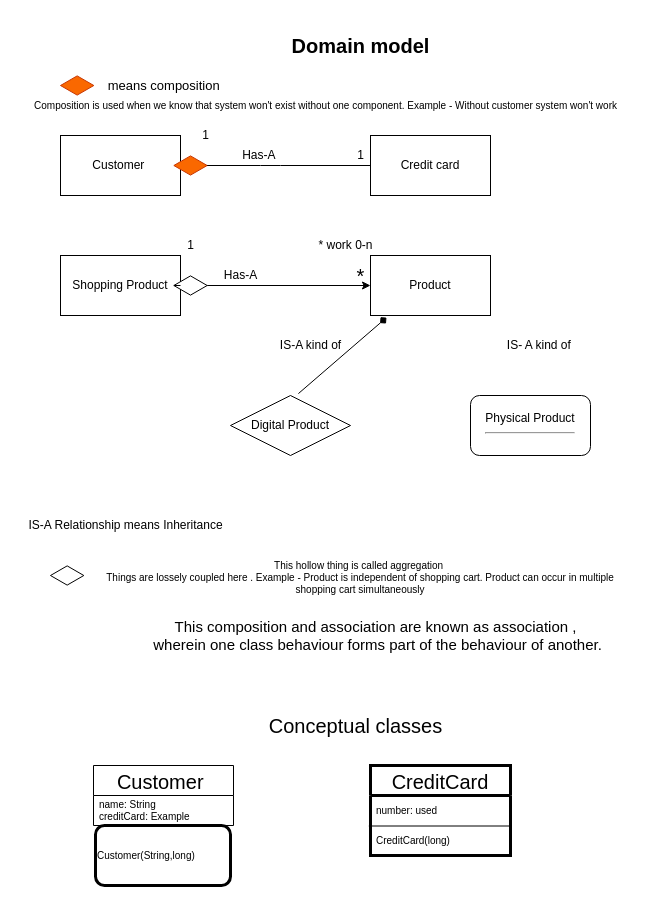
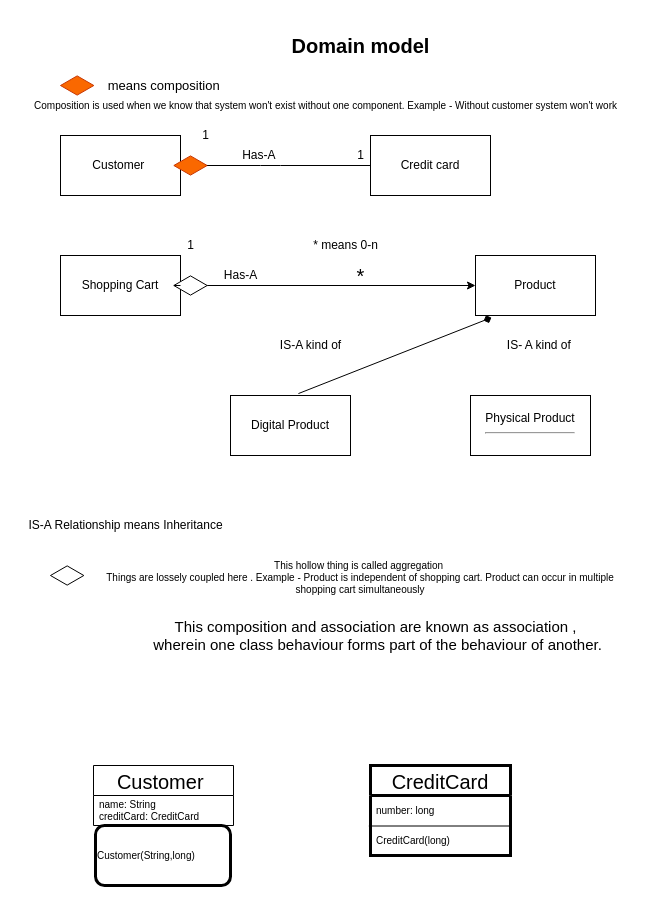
node "* work 0-n": label "* work 0-n" -> "* means 0-n"
node "Shopping Product": label "Shopping Product" -> "Shopping Cart"
node "Product": moved (431, 286) -> (536, 286)
node "Digital Product": shape diamond -> rectangle
node "Physical Product": shape rounded rectangle -> rectangle
node "Conceptual classes": removed
node "name: String creditCard: Example": label "name: String creditCard: Example" -> "name: String creditCard: CreditCard"
node "number: used": label "number: used" -> "number: long"
